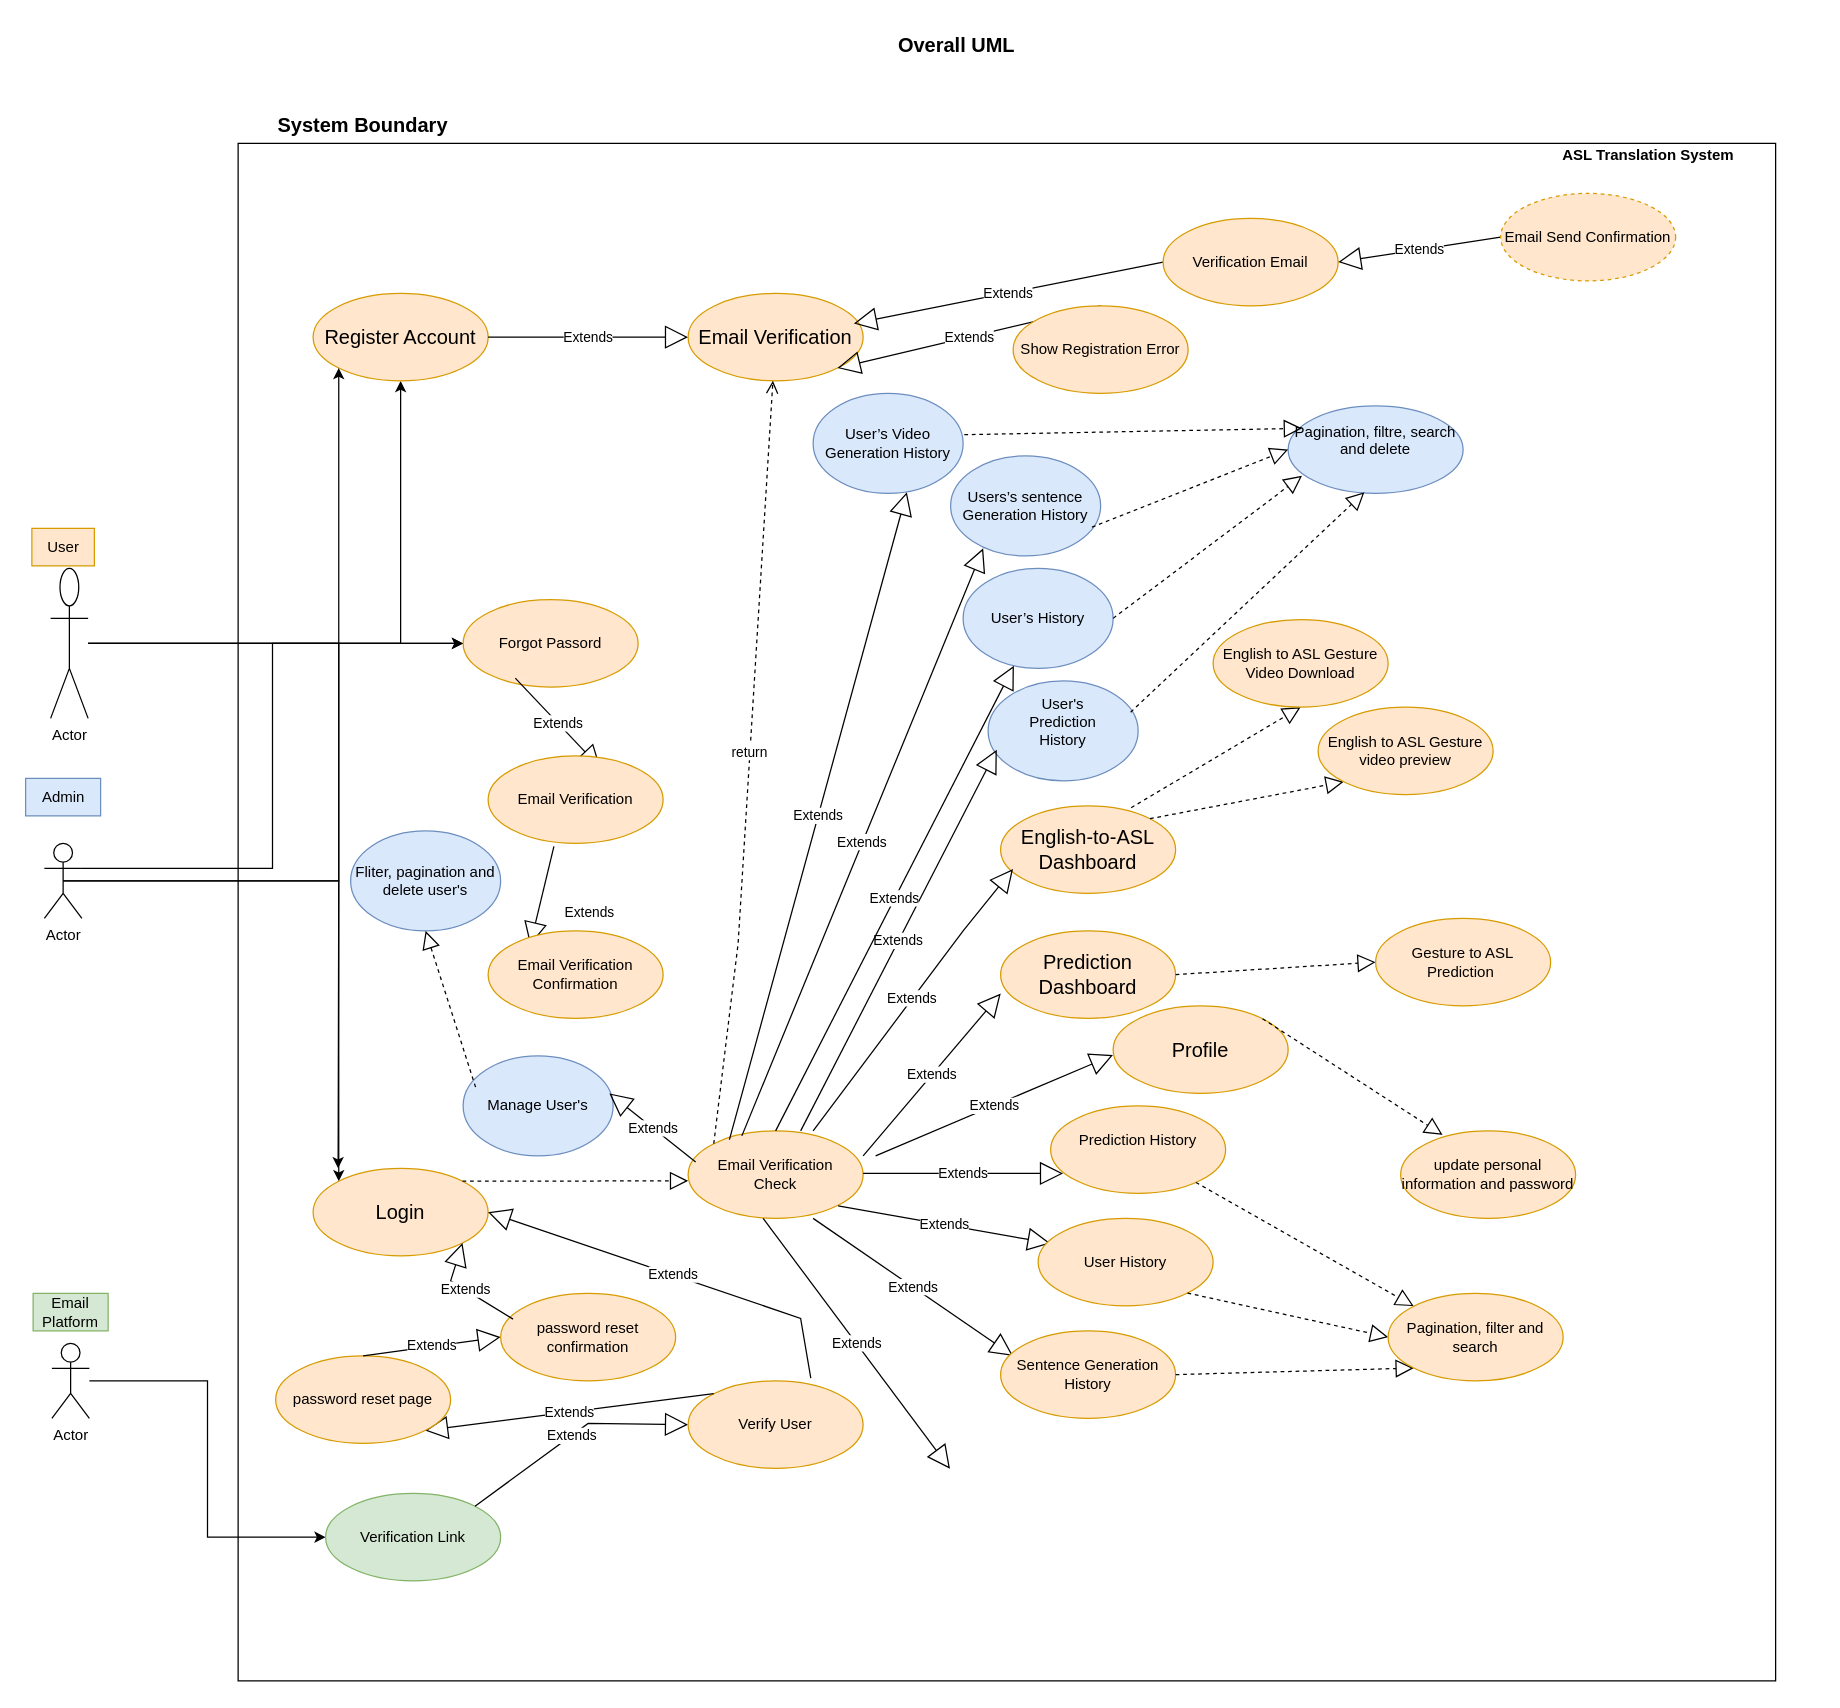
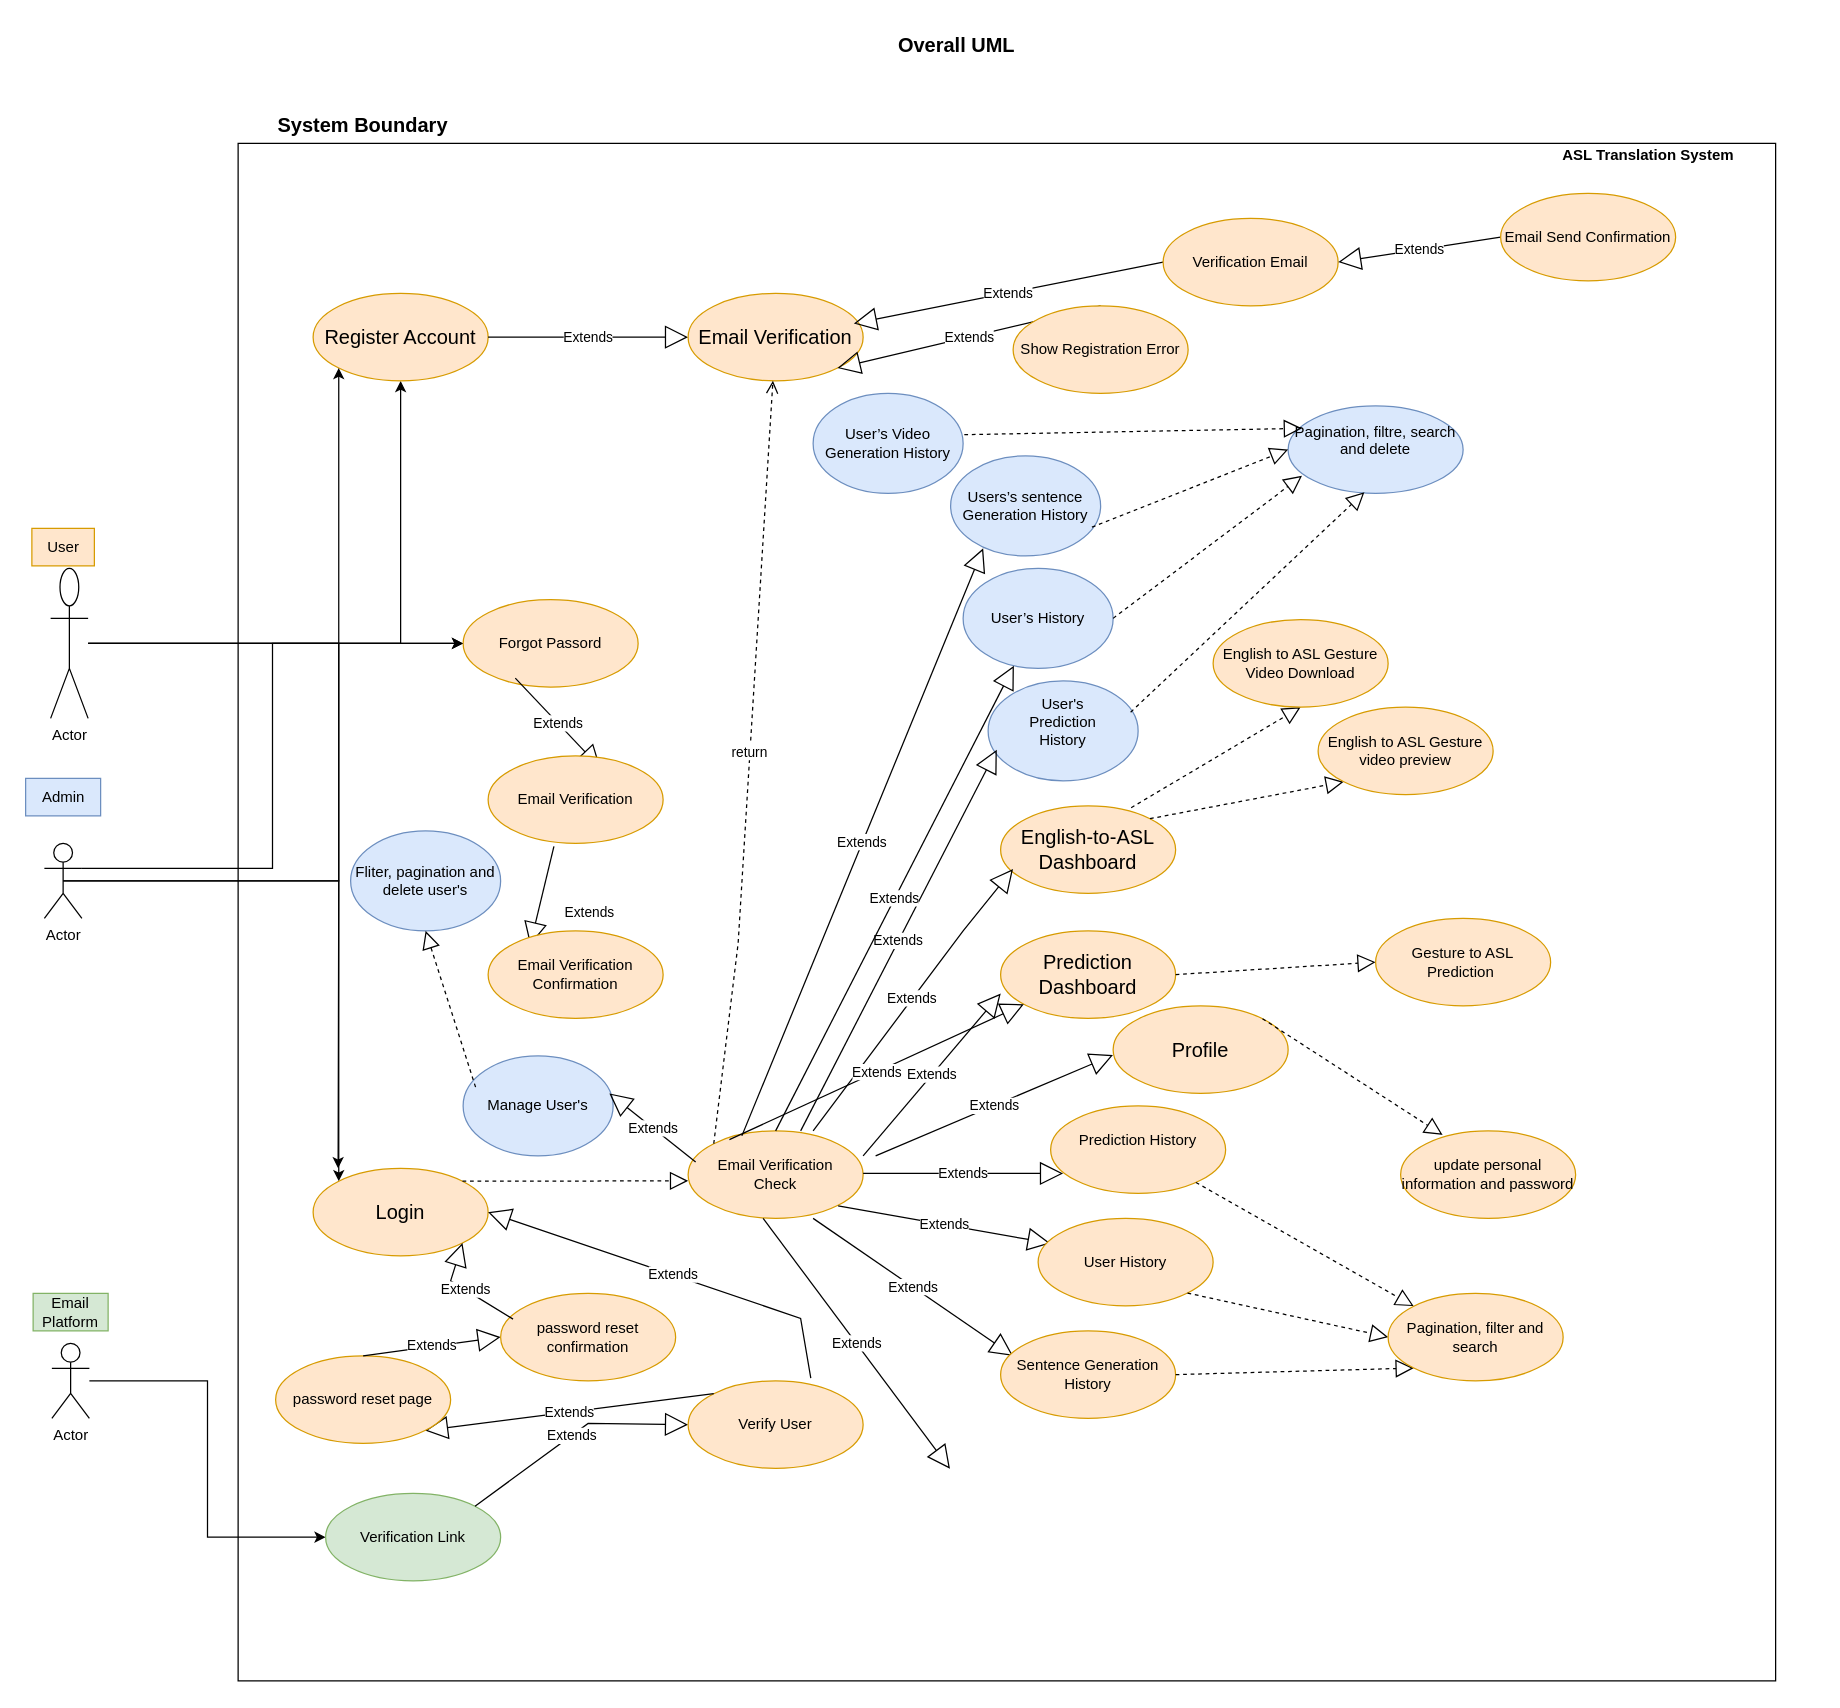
node "Email Send Confirmation": style dashed -> solid
edge "Email Verification Check" -> "User’s Video Generation History": now "Email Verification Check" -> "Prediction Dashboard"
